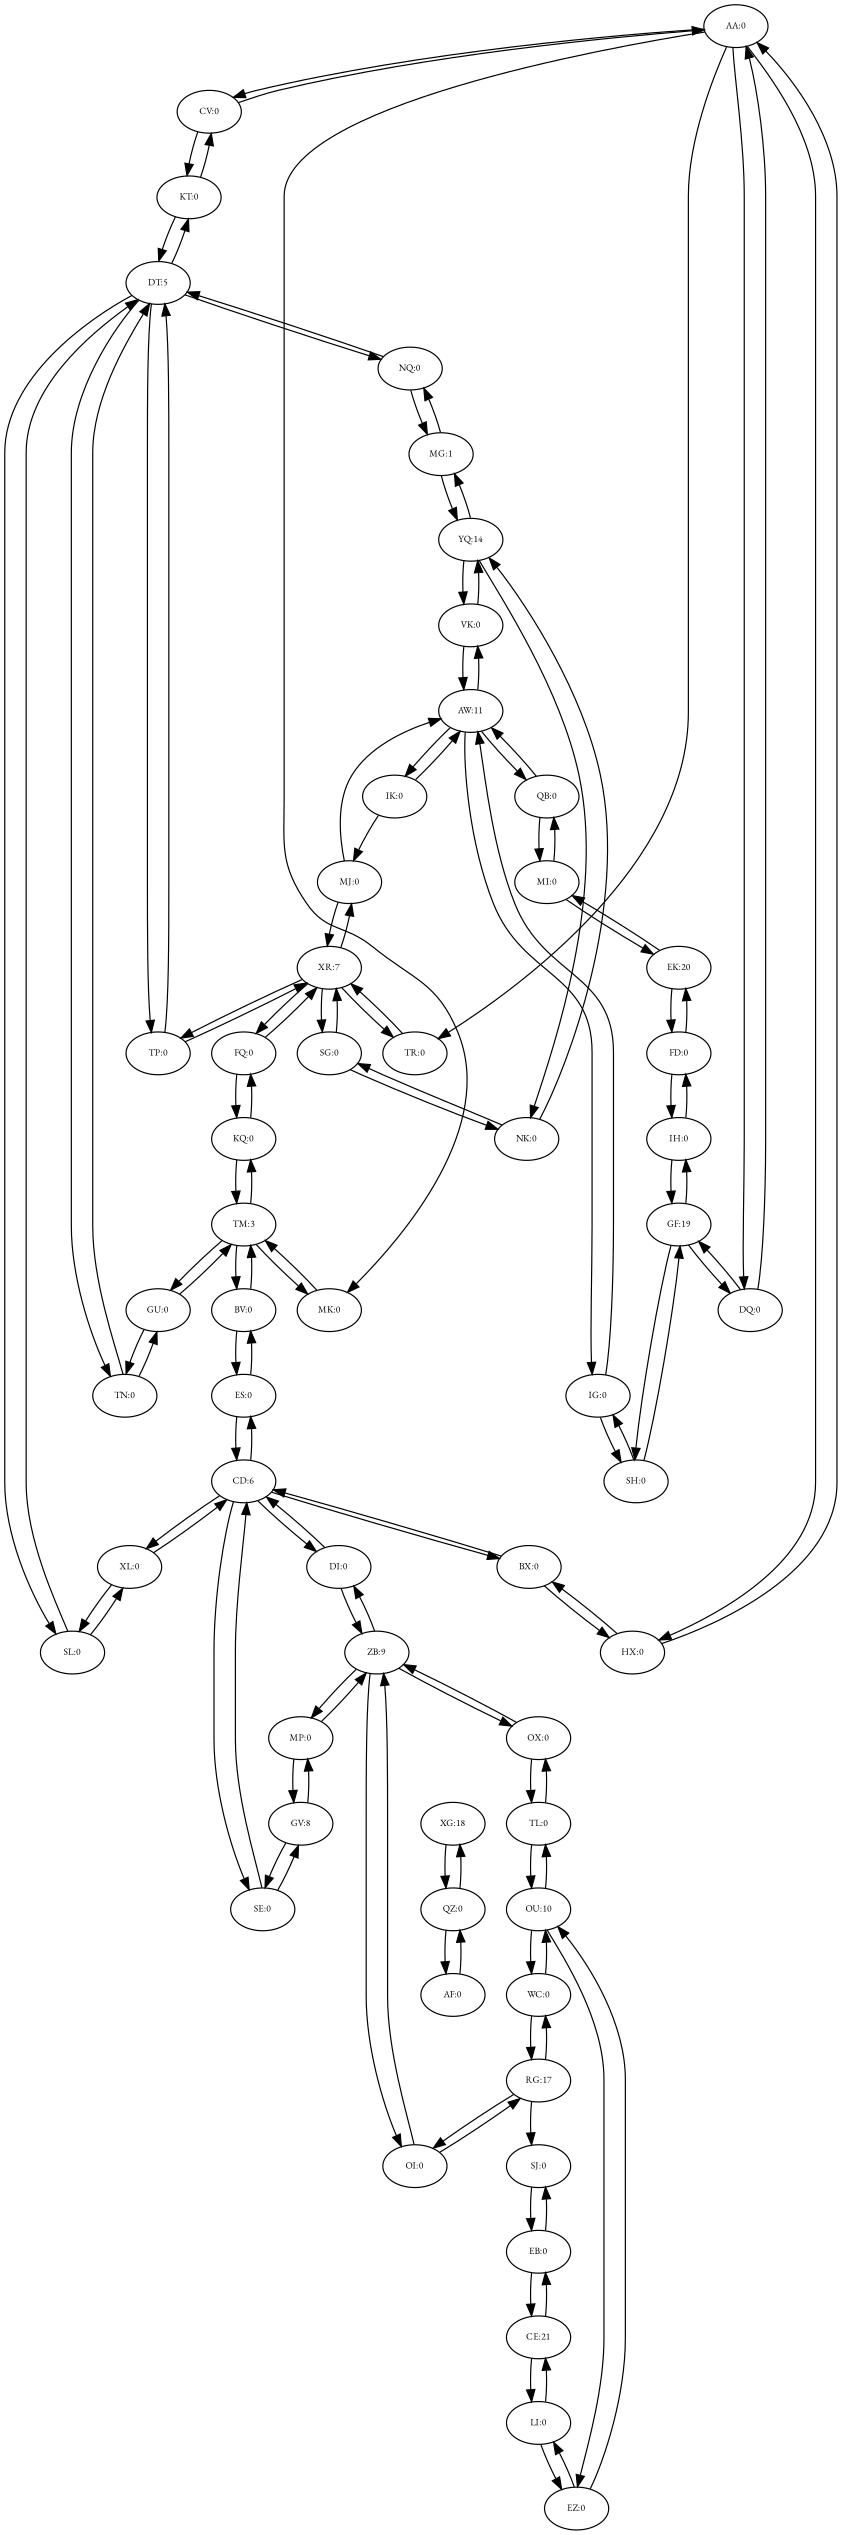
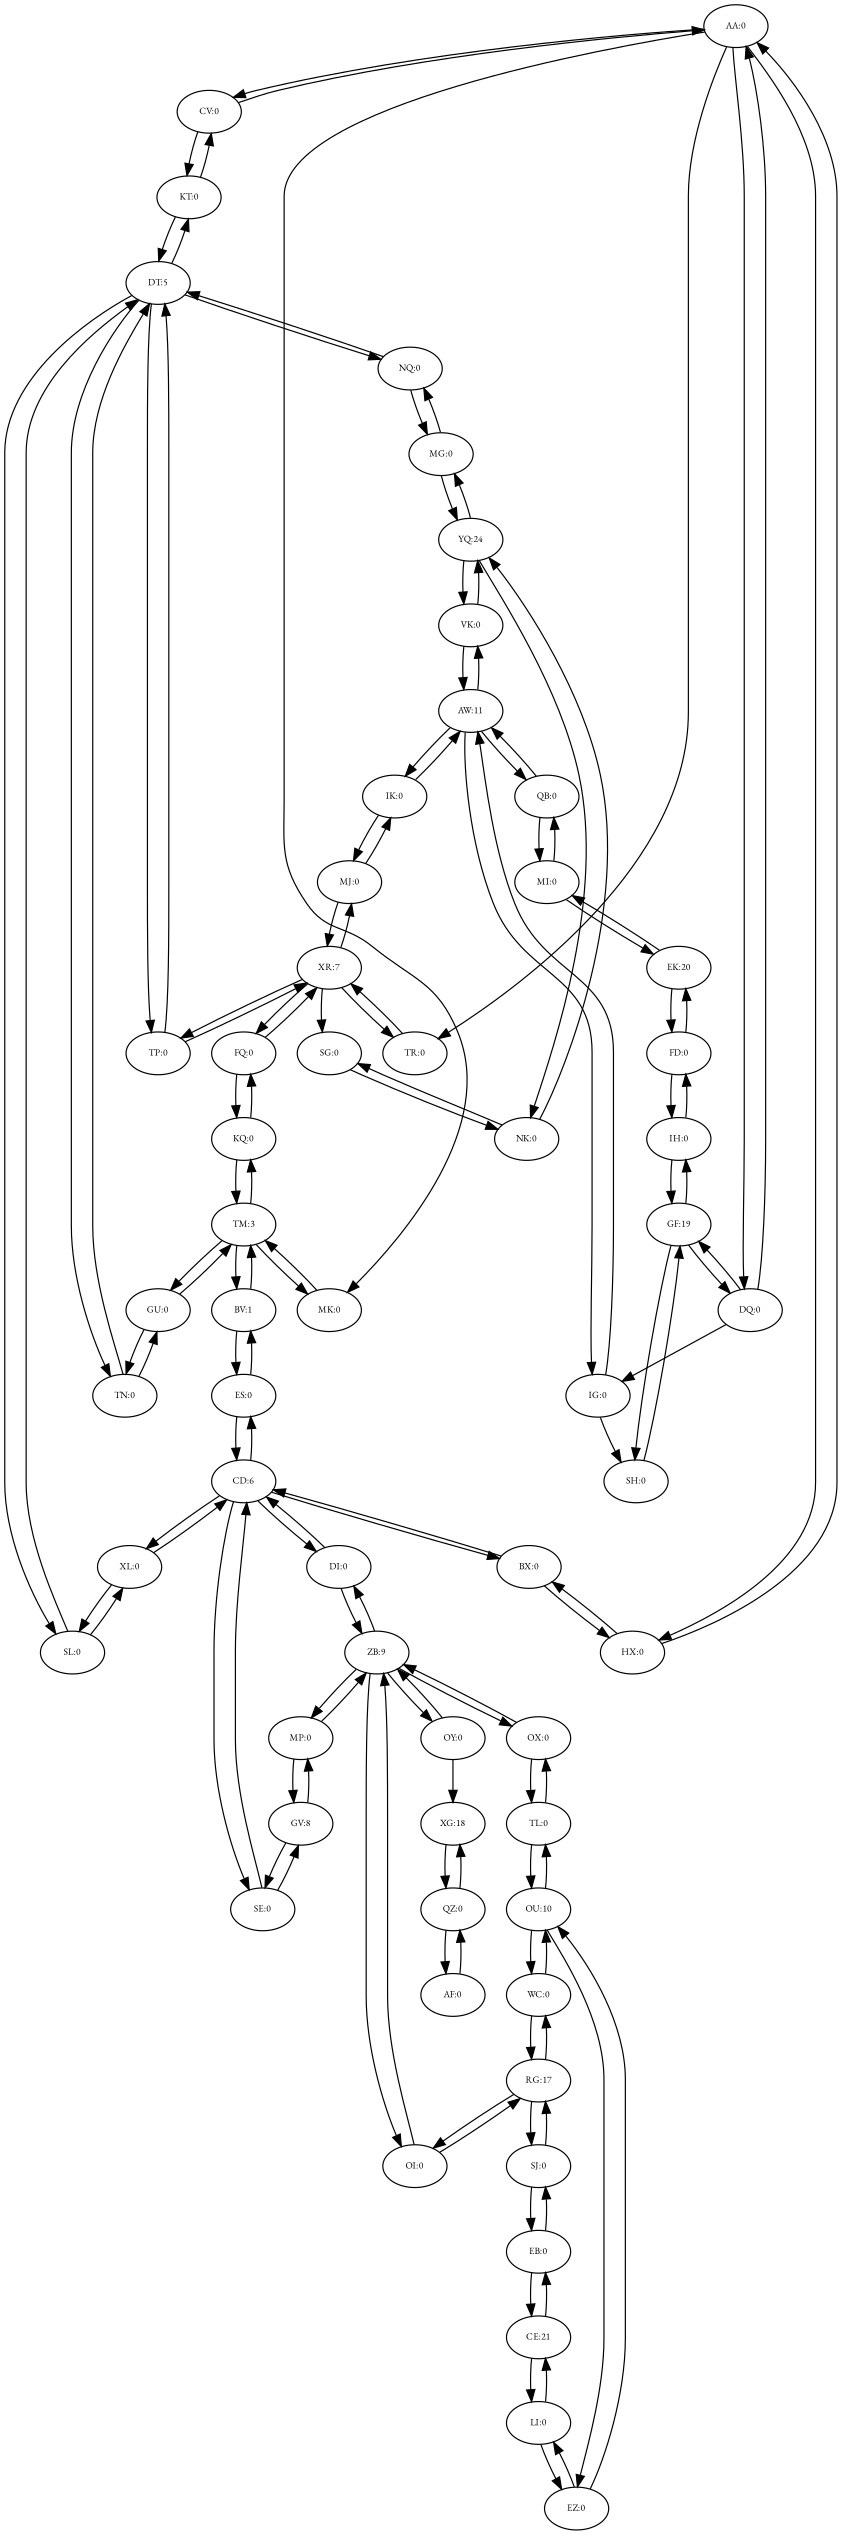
node "MG:1": label "MG:1" -> "MG:0"
node "YQ:14": label "YQ:14" -> "YQ:24"
edge "MJ:0" -> "AW:11": now "MJ:0" -> "IK:0"
edge "SG:0" -> "XR:7": removed
node "BV:0": label "BV:0" -> "BV:1"
edge "SH:0" -> "IG:0": now "DQ:0" -> "IG:0"
node "OY:0": added
edge "SJ:0" -> "RG:17": added
